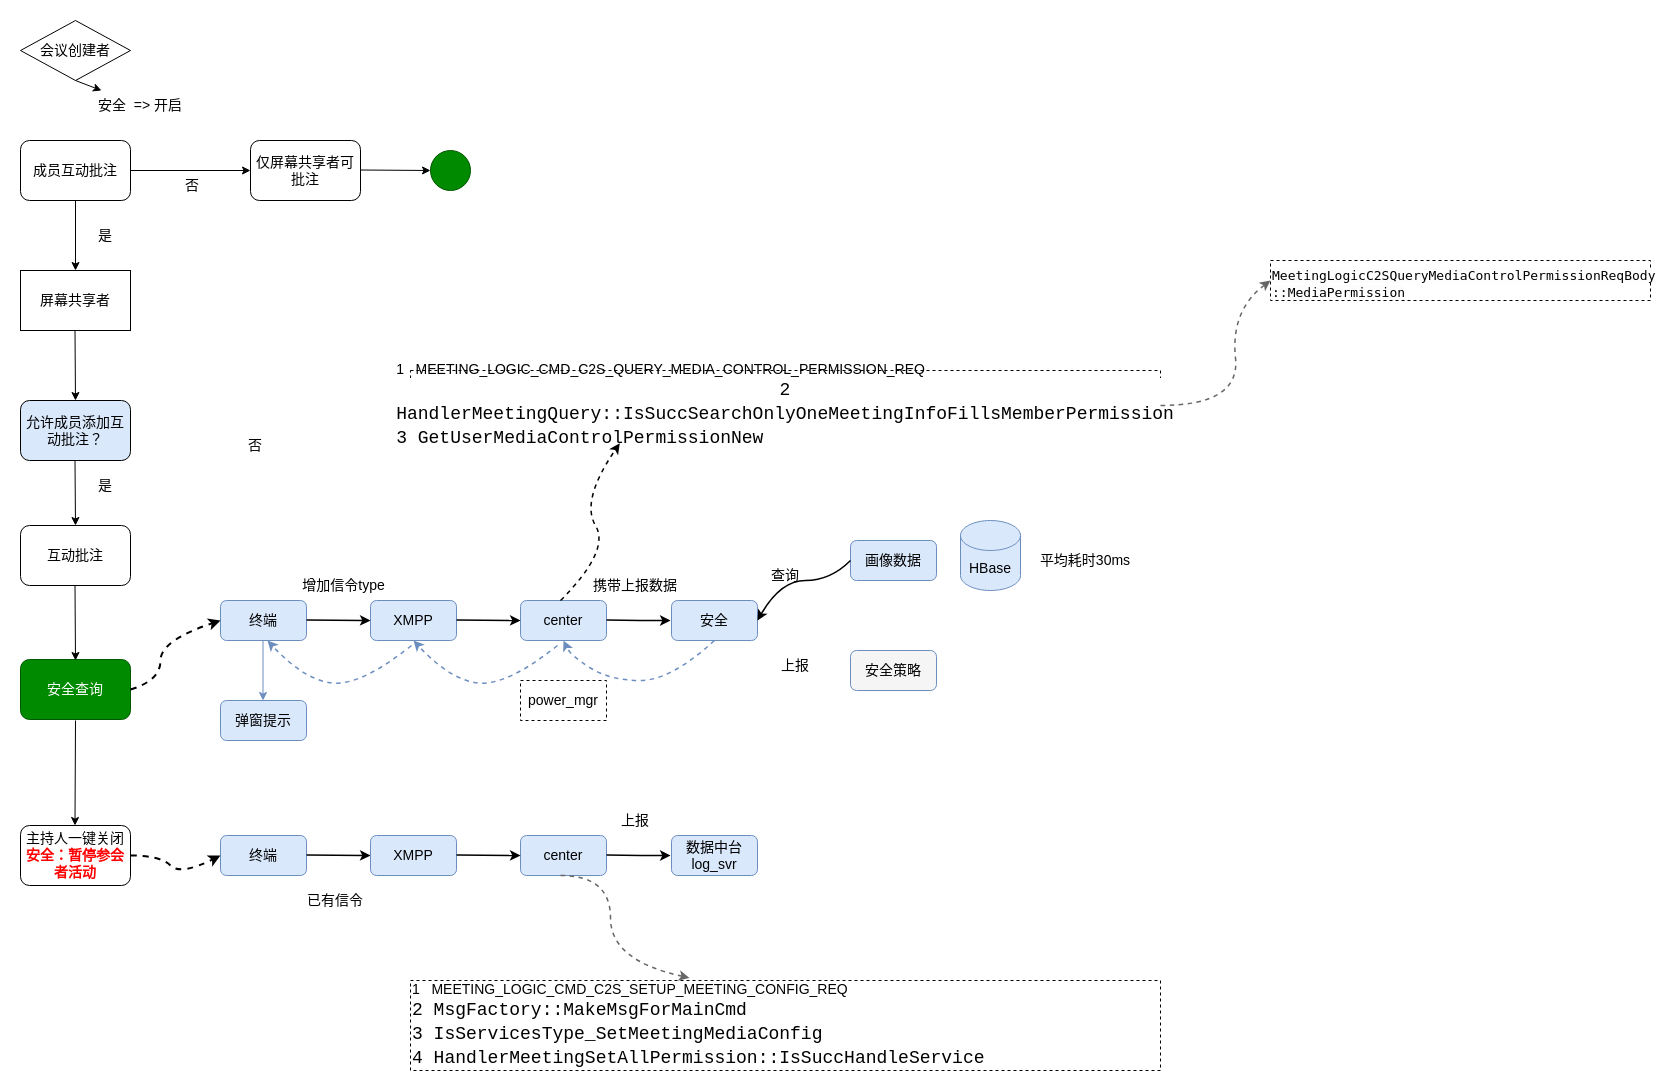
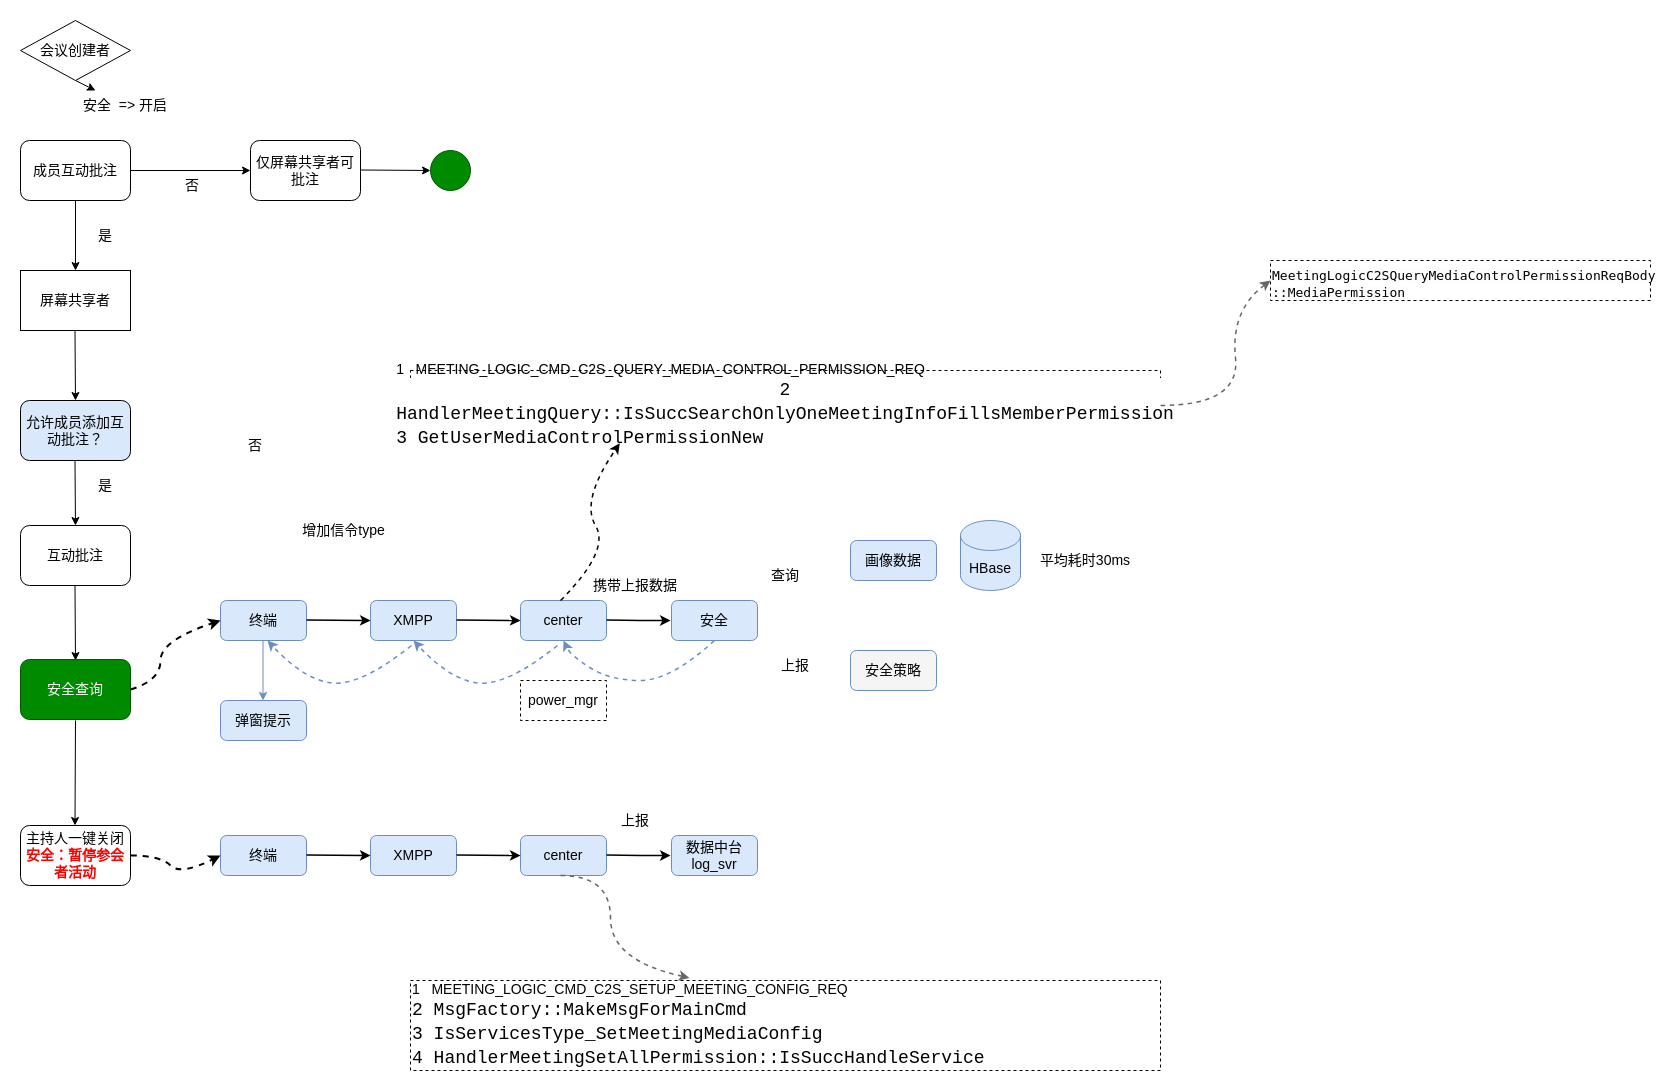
node "安全 => 开启": moved (141, 106) -> (126, 106)
edge "画像数据" -> "安全": removed
node "增加信令type": moved (344, 586) -> (344, 531)
node "已有信令": removed
